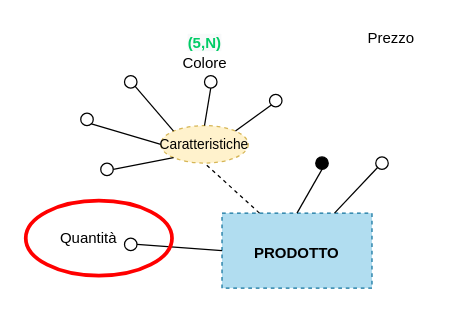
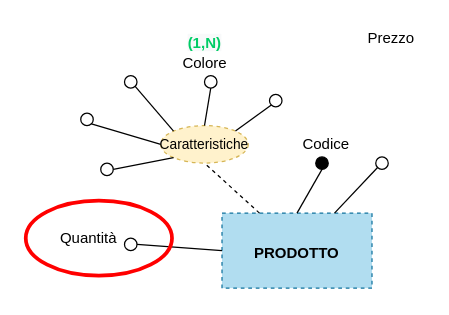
node "(5,N)": label "(5,N)" -> "(1,N)"
node "Codice": added
